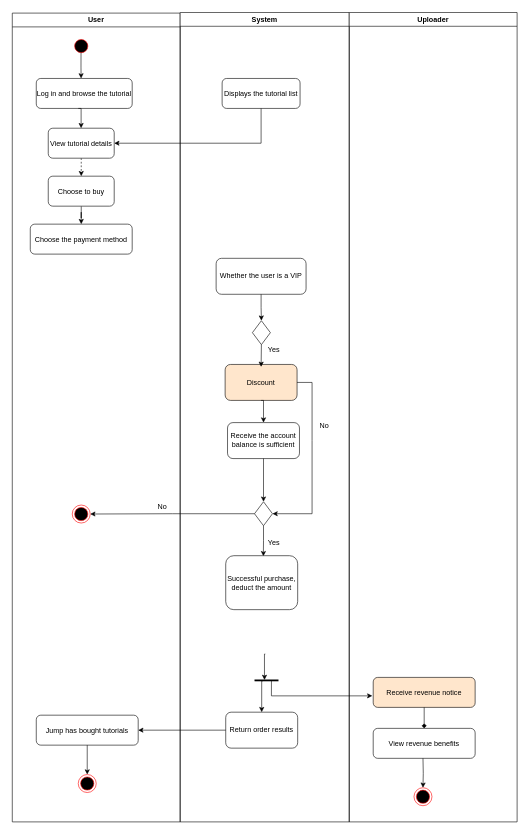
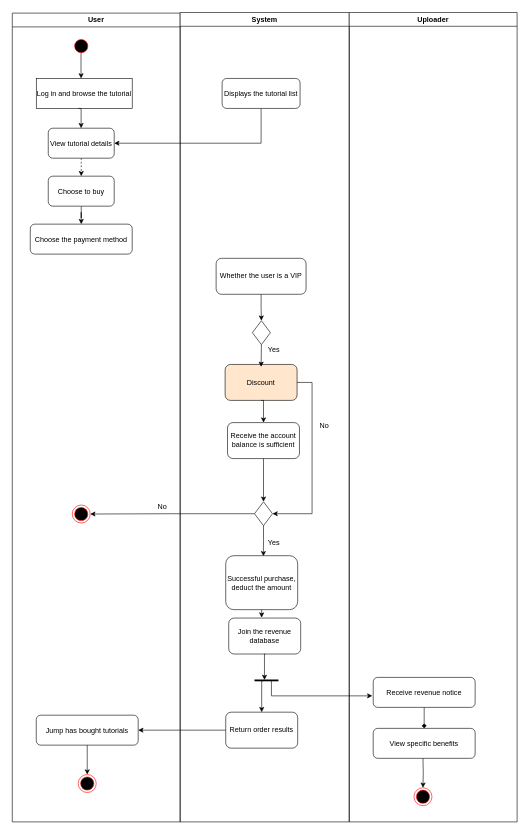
node "Log in and browse the tutorial": shape rounded rectangle -> rectangle
edge "Successful purchase, deduct the amount" -> "Join the revenue database": added
node "Join the revenue database": added
node "Receive revenue notice": fillcolor #ffe6cc -> #ffffff
node "View revenue benefits": label "View revenue benefits" -> "View specific benefits"
